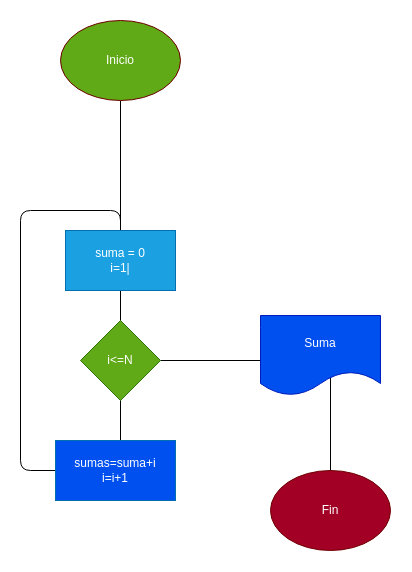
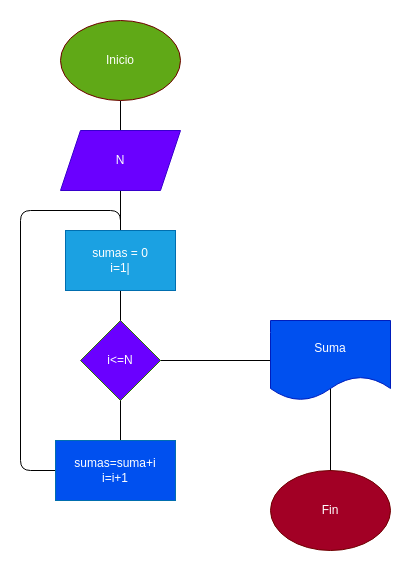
node "N": added
node "suma = 0 i=1|": label "suma = 0 i=1|" -> "sumas = 0 i=1|"
node "Suma": moved (321, 356) -> (331, 361)
node "i<=N": fillcolor #60a917 -> #6a00ff
